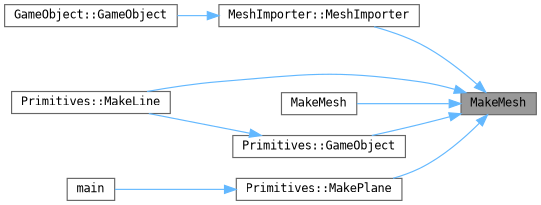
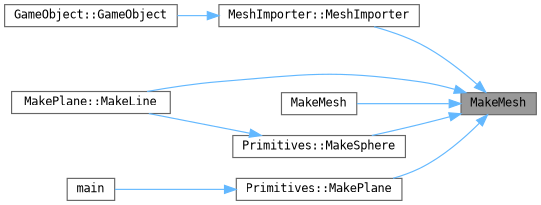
node "Primitives::MakeLine": label "Primitives::MakeLine" -> "MakePlane::MakeLine"
node "Primitives::GameObject": label "Primitives::GameObject" -> "Primitives::MakeSphere"
